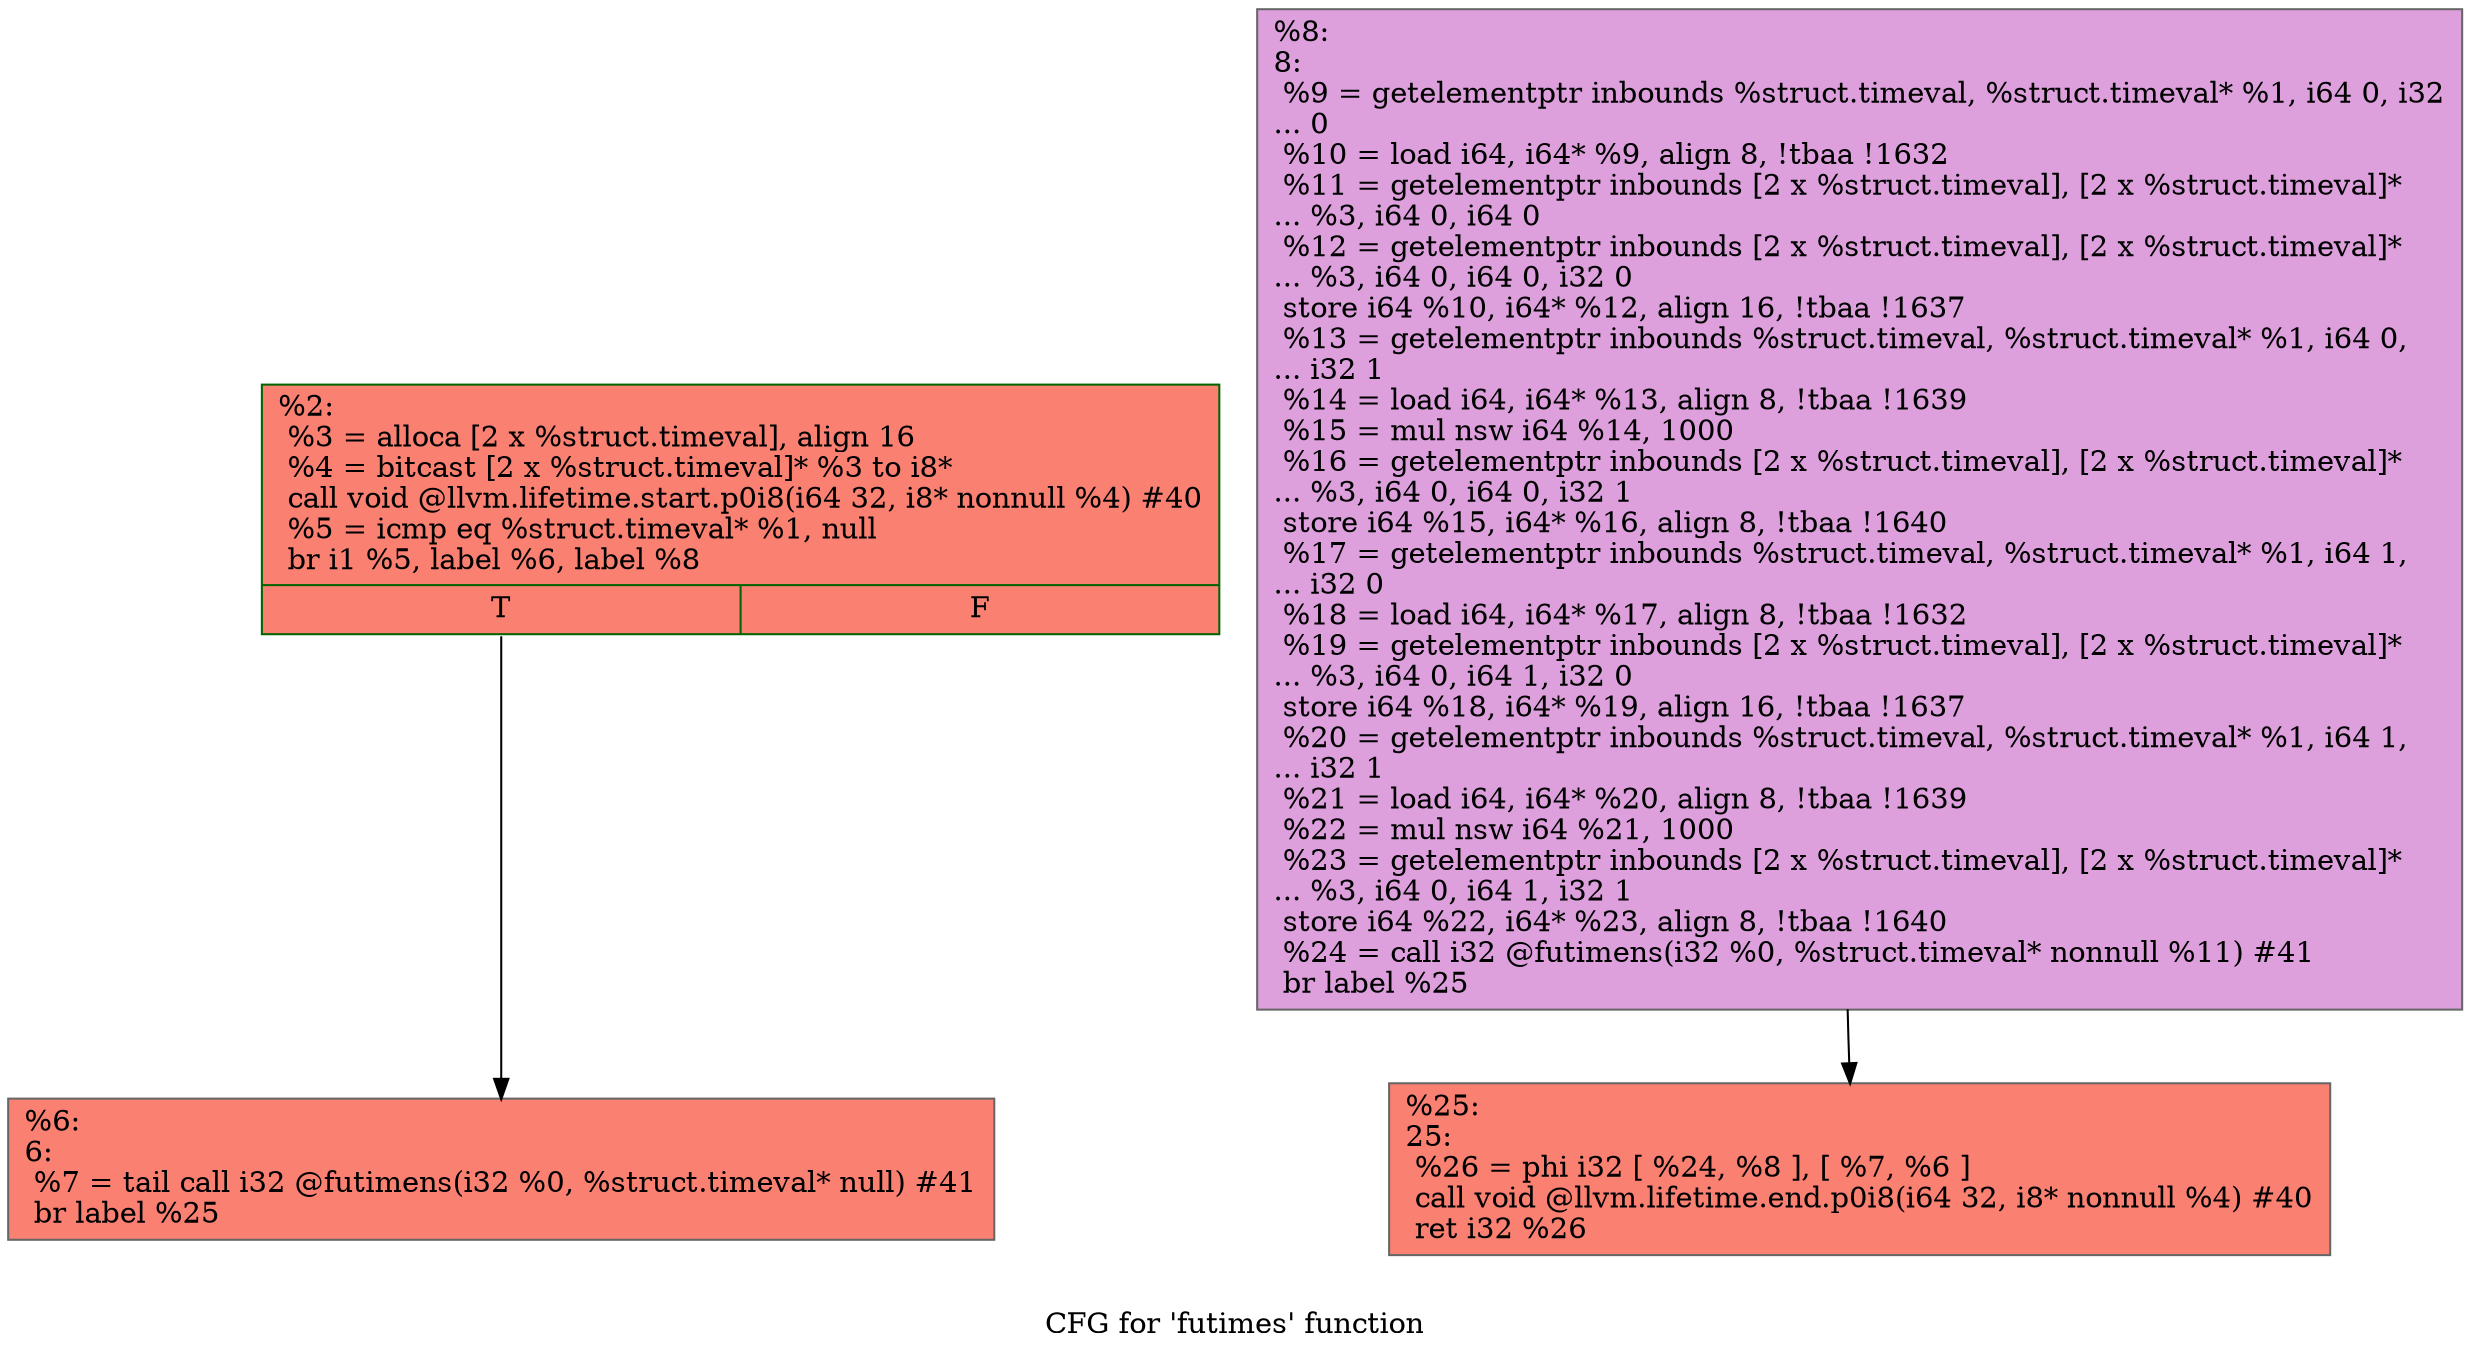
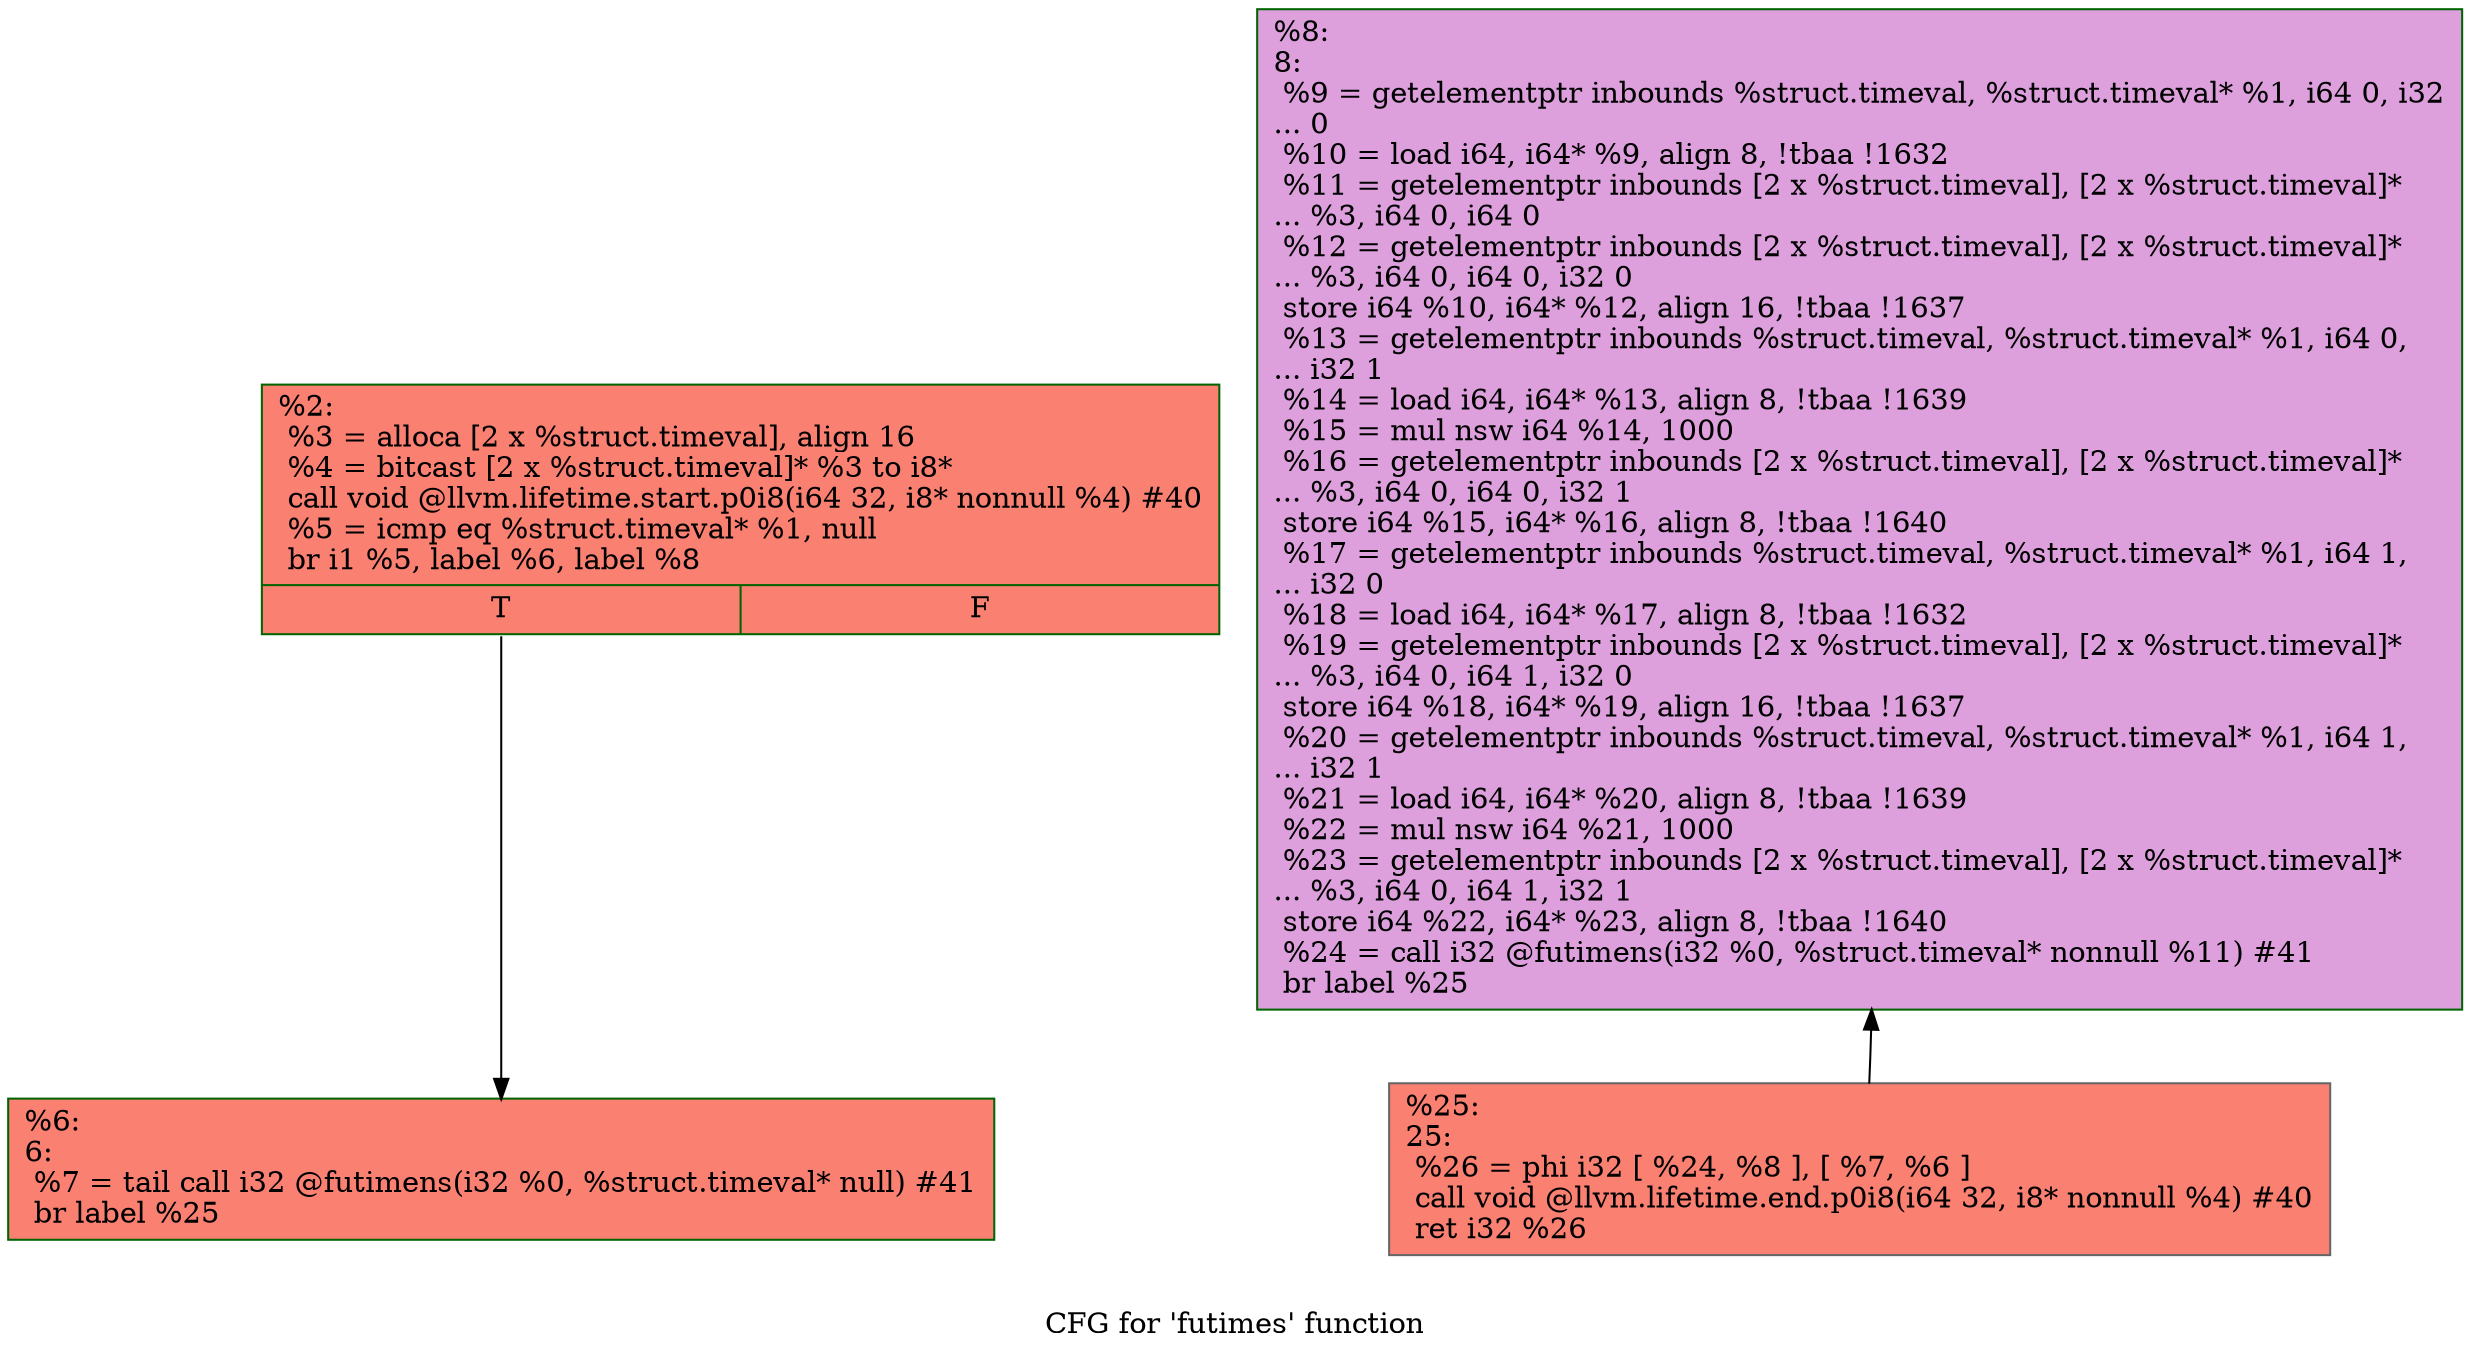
node "%8:": color gray40 -> darkgreen
edge "%8:" -> "%25:": reversed
node "%6:": color gray40 -> darkgreen
